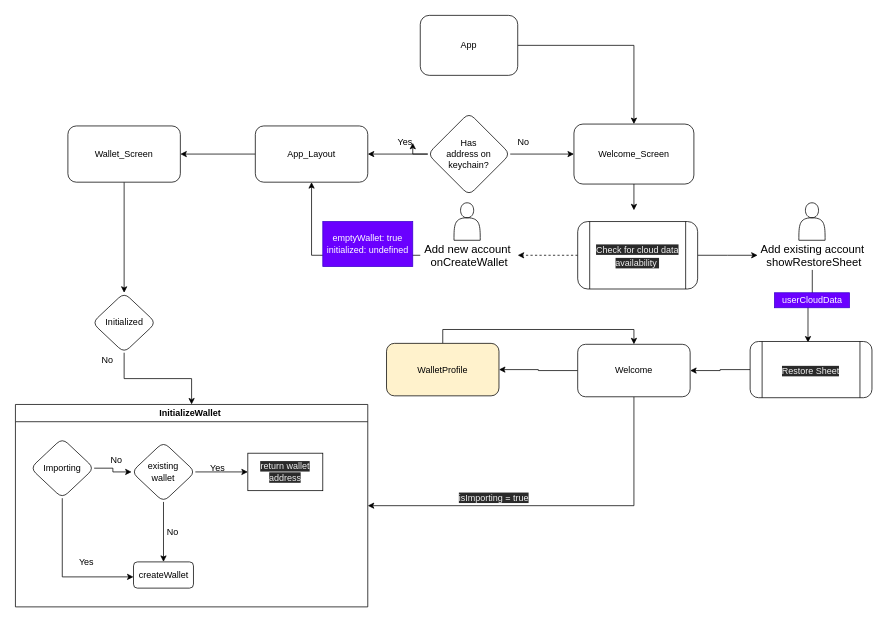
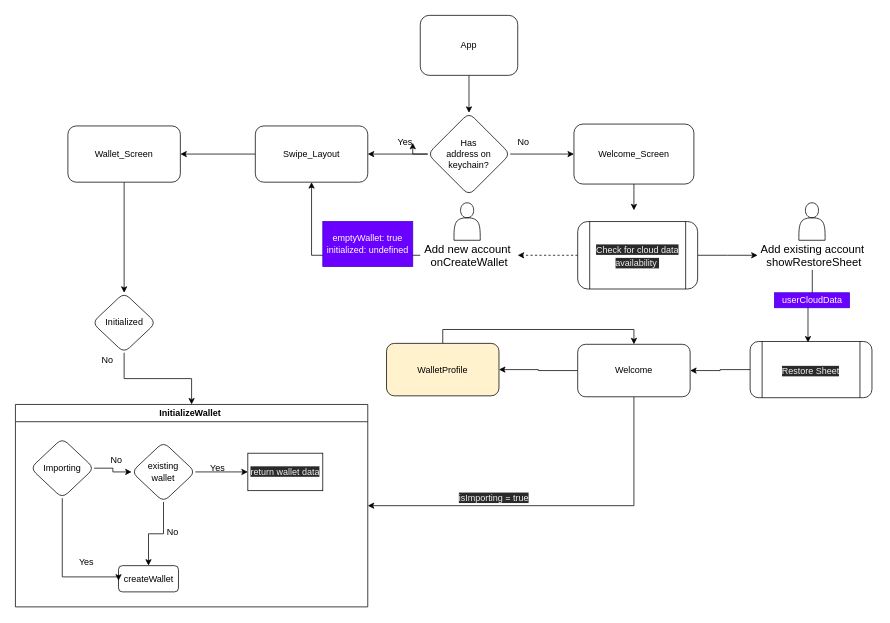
edge "App" -> "Welcome_Screen": now "App" -> "Has address on keychain?"
node "App_Layout": label "App_Layout" -> "Swipe_Layout"
node "return wallet address": label "return wallet address" -> "return wallet data"
node "createWallet": moved (164, 575) -> (149, 579)
